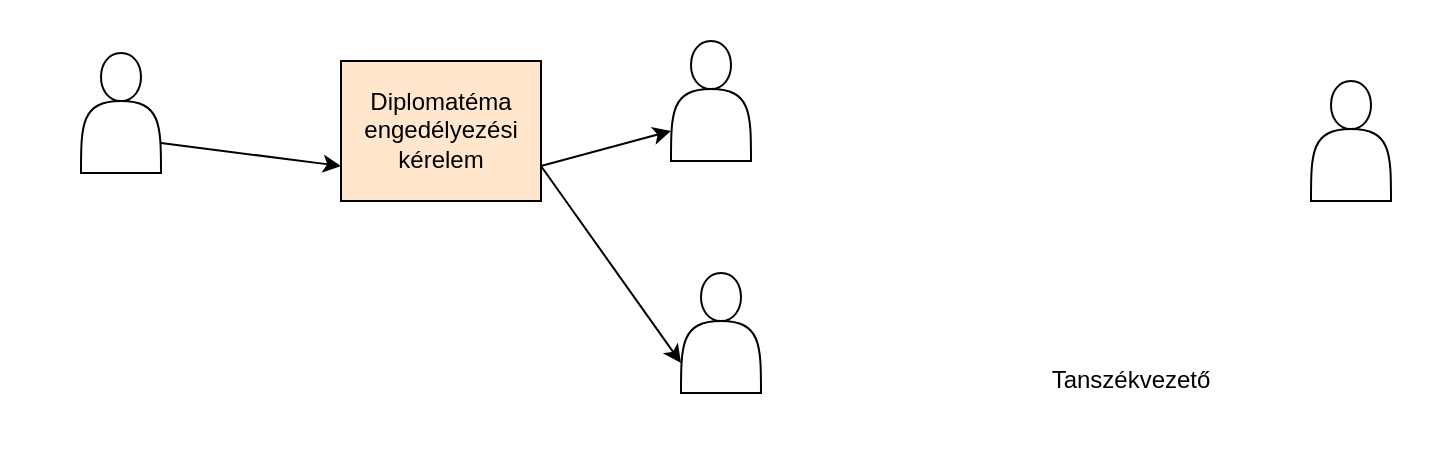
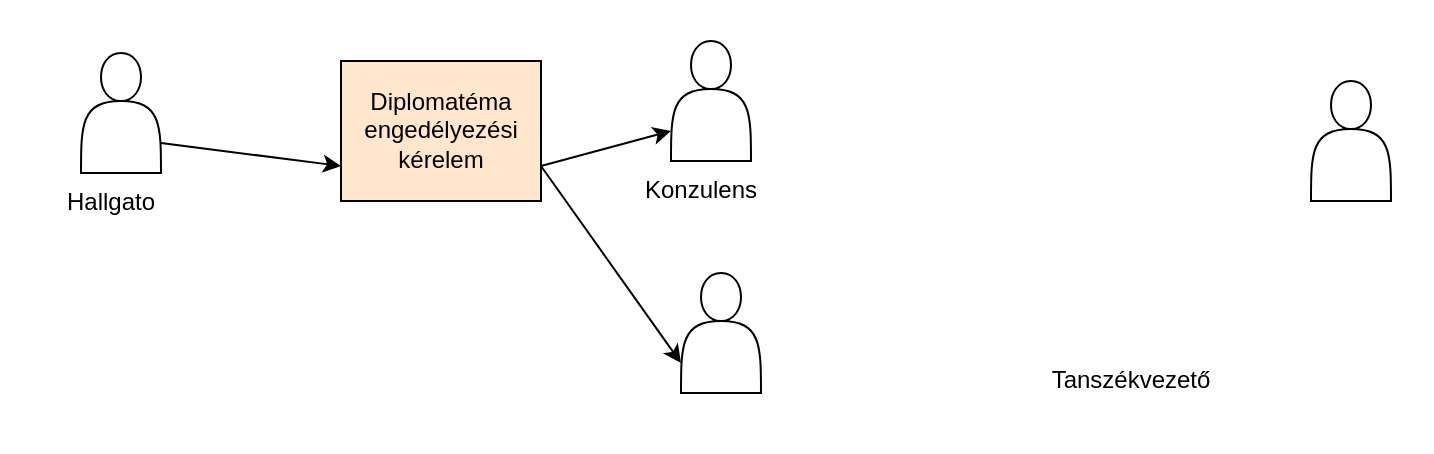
node "Konzulens": added
node "Hallgato": added
